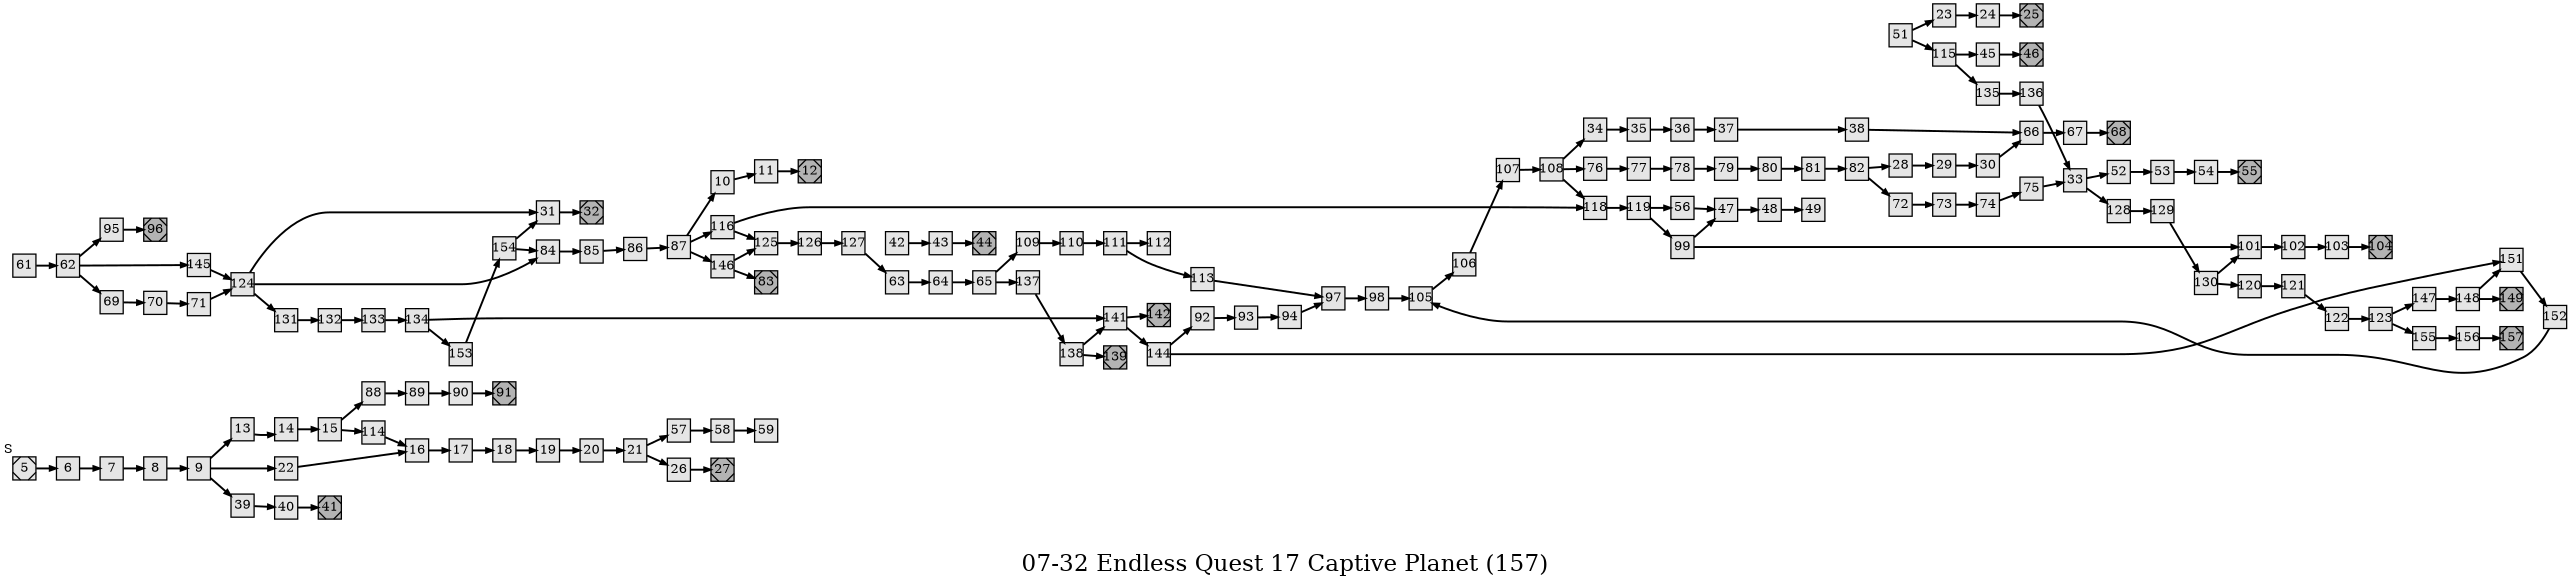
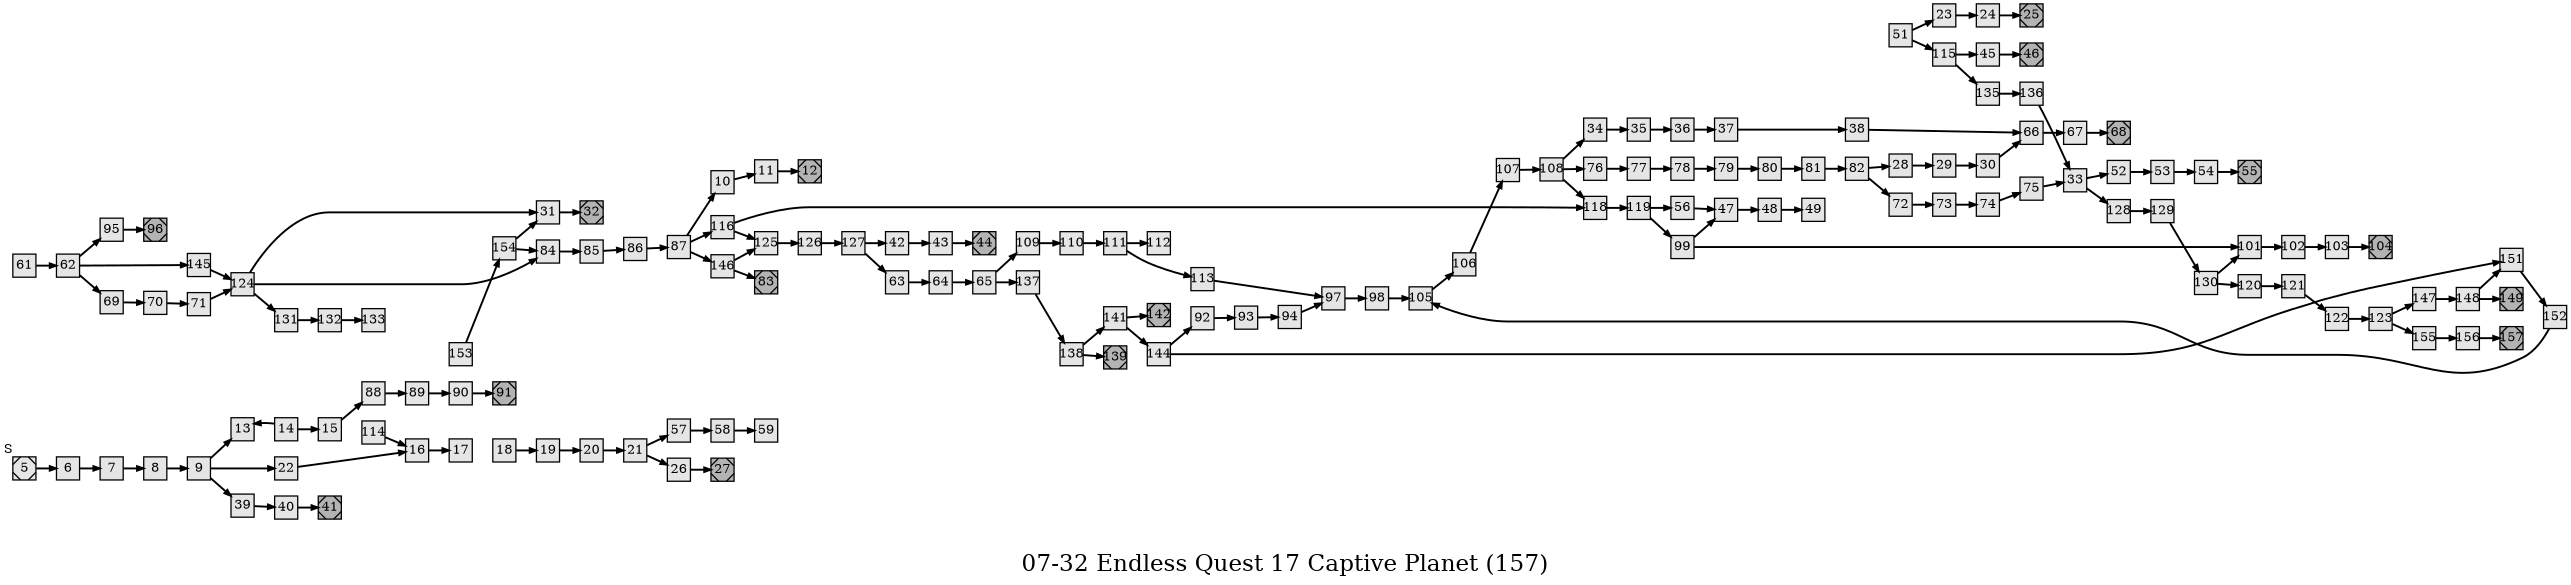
edge "127" -> "42": added
node "134": removed
edge "15" -> "114": removed
edge "13" -> "14": reversed
edge "17" -> "18": removed
